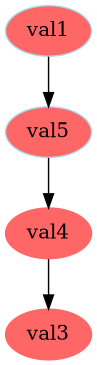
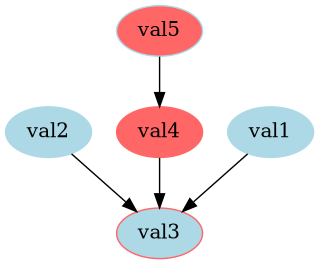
node "val1": fillcolor #ff6666 -> lightblue
edge "val1" -> "val5": now "val1" -> "val3"
node "val2": added
node "val3": fillcolor #ff6666 -> lightblue
